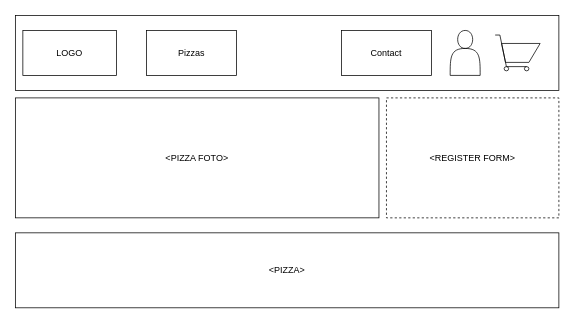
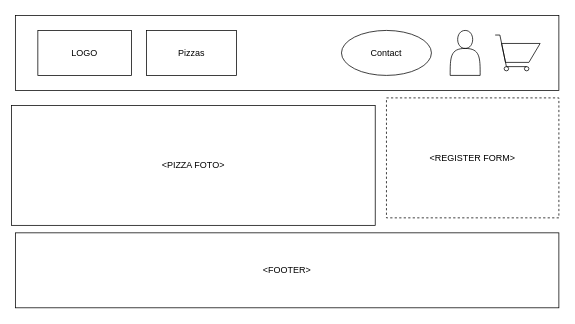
node "LOGO": moved (70, 53) -> (85, 53)
node "Contact": shape rectangle -> ellipse
node "<PIZZA FOTO>": moved (197, 158) -> (194, 165)
node "<PIZZA>": label "<PIZZA>" -> "<FOOTER>"
